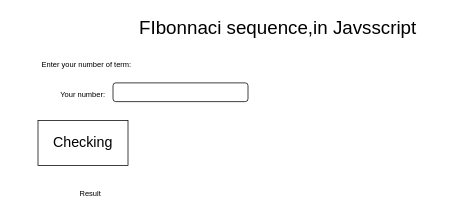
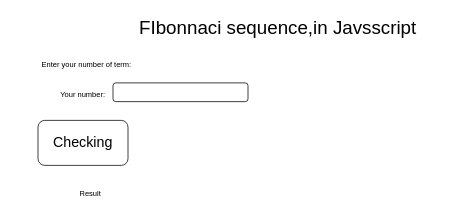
node "Checking": shape rectangle -> rounded rectangle
